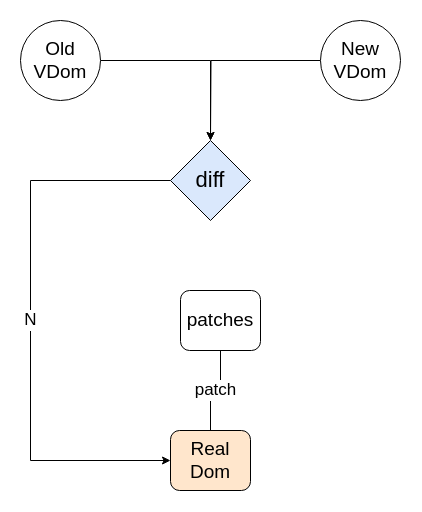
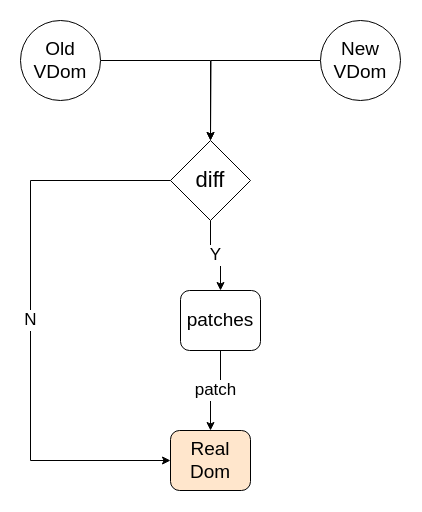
node "diff": fillcolor #dae8fc -> #ffffff
edge "diff" -> "patches": added, label "Y"
edge "patches" -- "Real Dom": arrowhead none -> classic
